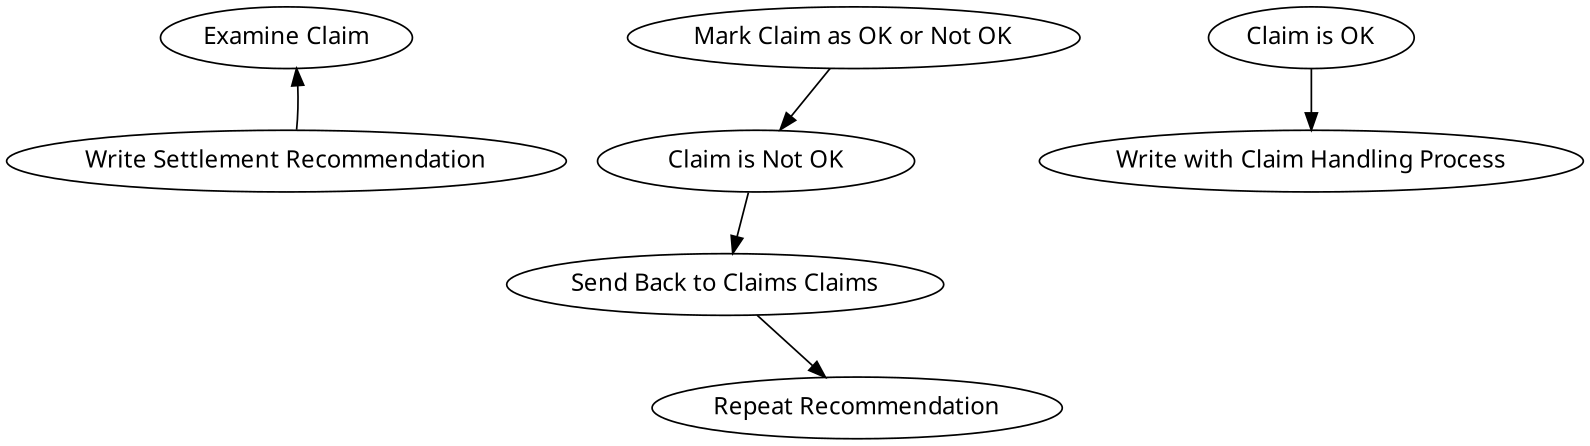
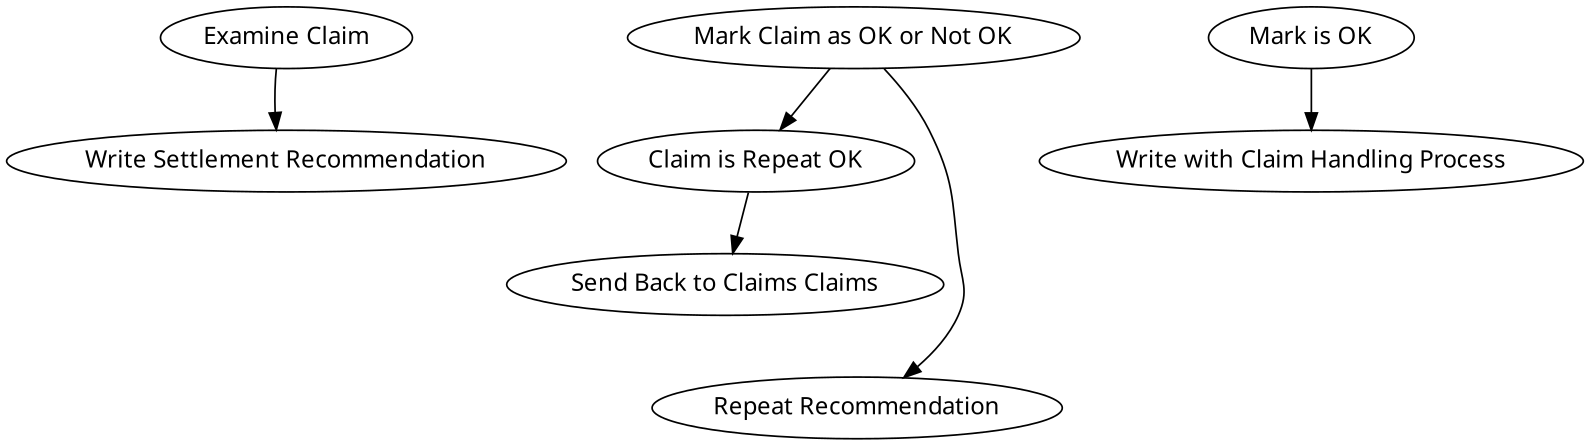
node "Claim is OK": label "Claim is OK" -> "Mark is OK"
edge "Write Settlement Recommendation" -> "Examine Claim": reversed
node "Claim is Not OK": label "Claim is Not OK" -> "Claim is Repeat OK"
edge "Send Back to Claims Claims" -> "Repeat Recommendation": now "Mark Claim as OK or Not OK" -> "Repeat Recommendation"
